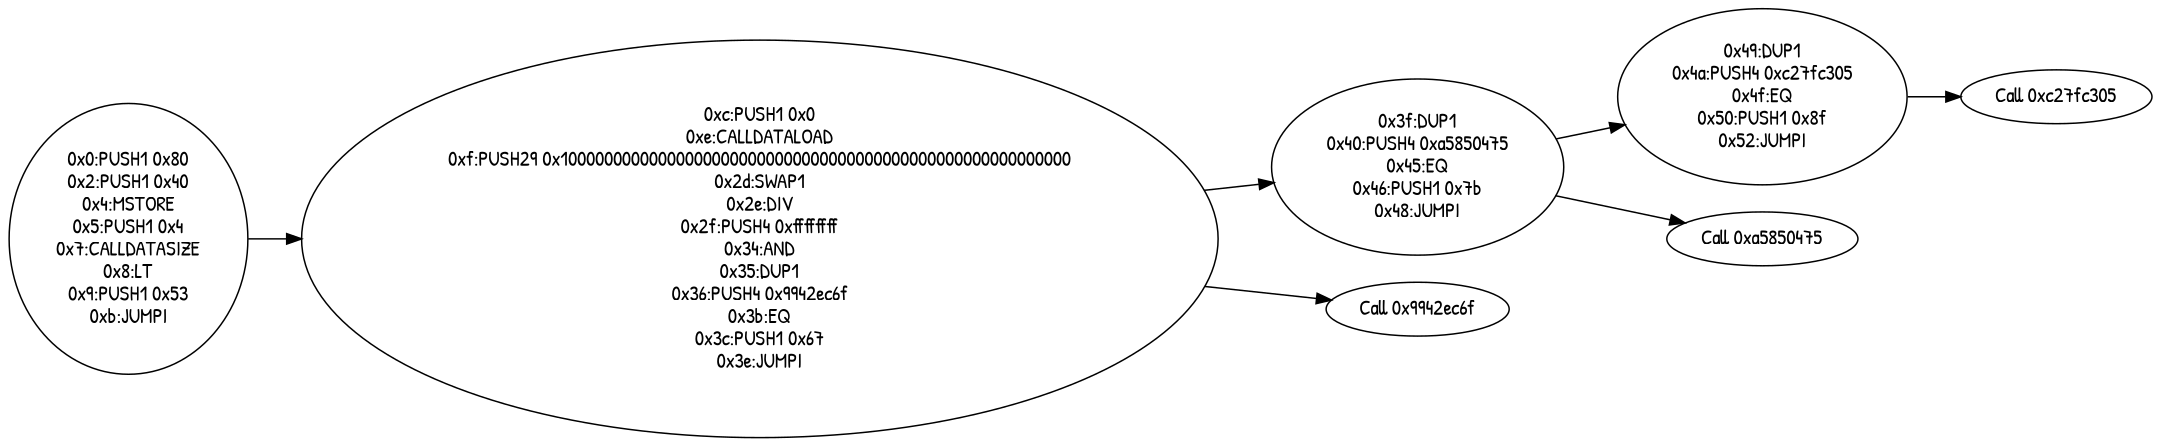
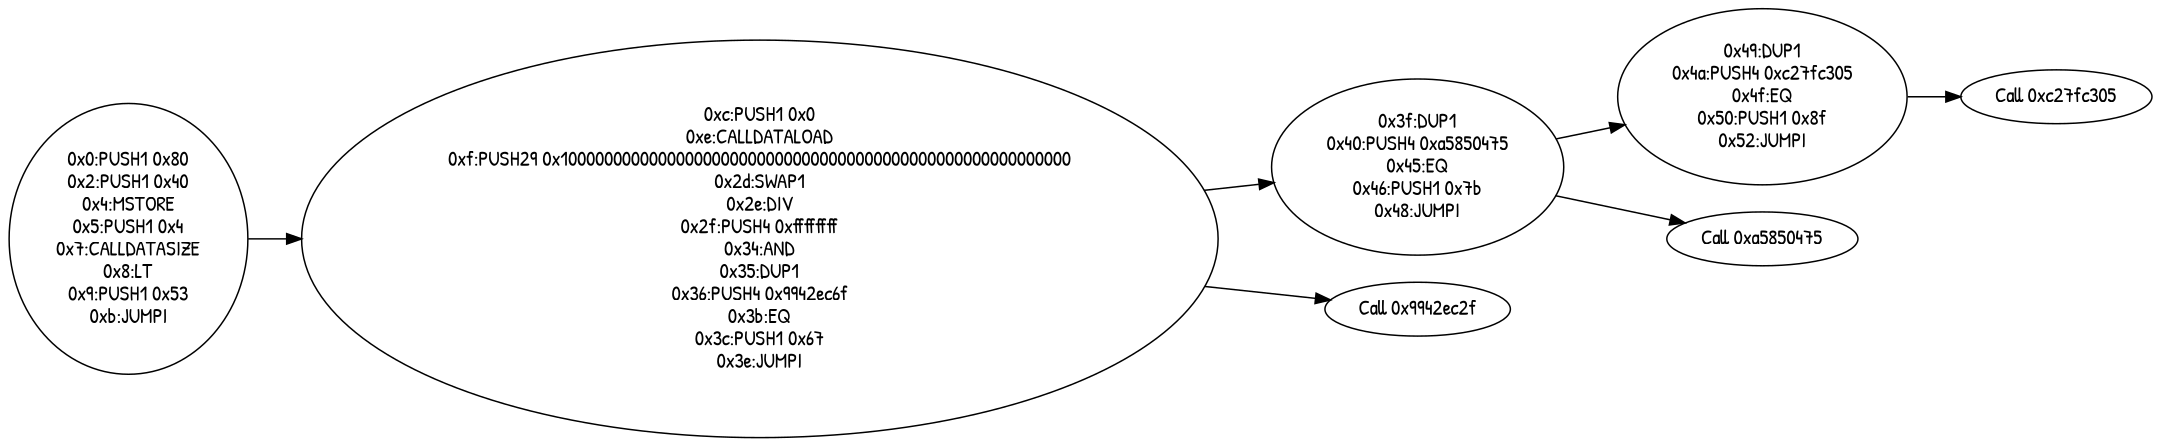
node "Call 0x9942ec6f": label "Call 0x9942ec6f" -> "Call 0x9942ec2f"
